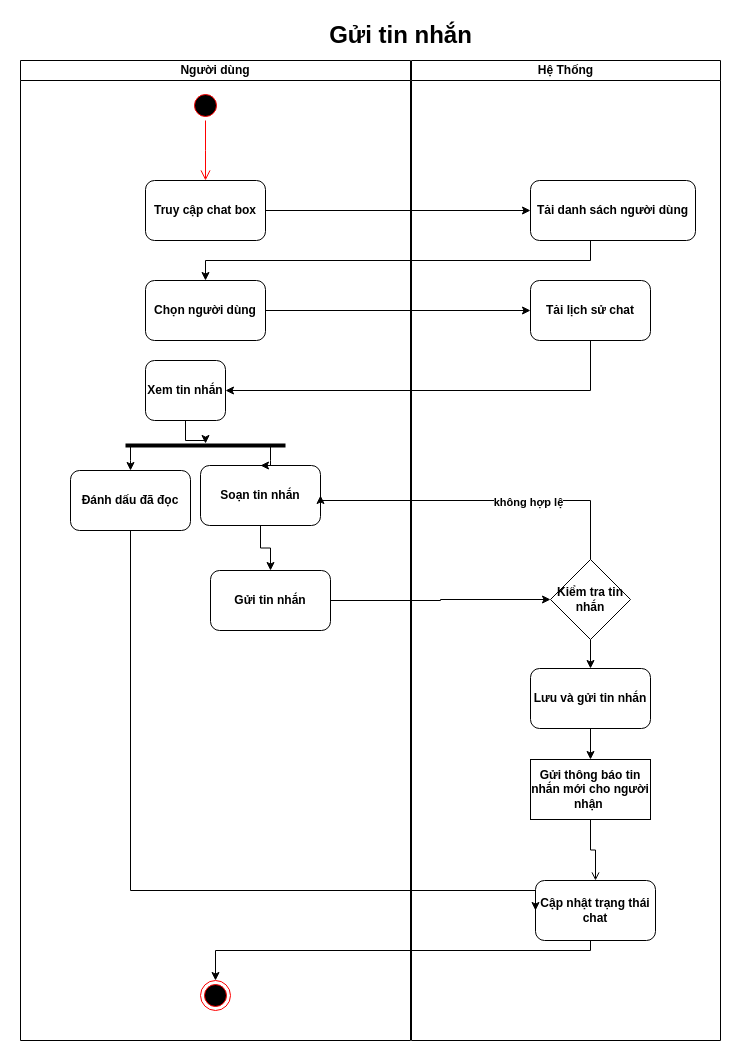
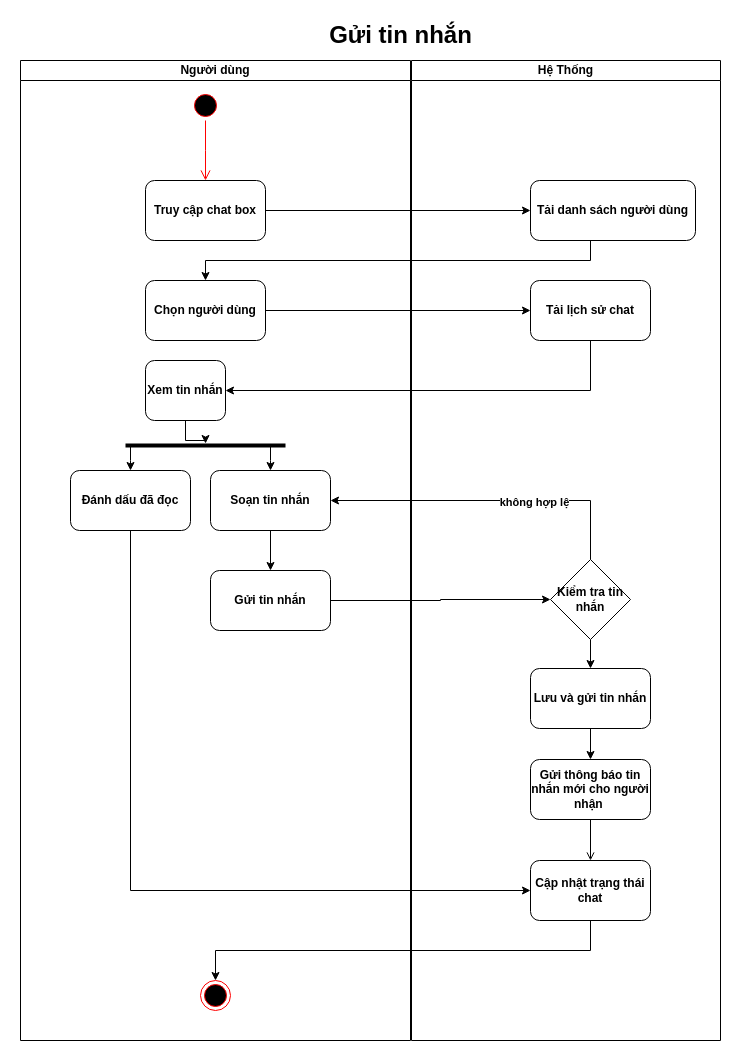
node "Soạn tin nhắn": moved (261, 496) -> (271, 501)
node "Gửi thông báo tin nhắn mới cho người nhận": shape rectangle -> rounded rectangle
node "Cập nhật trạng thái chat": moved (596, 911) -> (591, 891)
